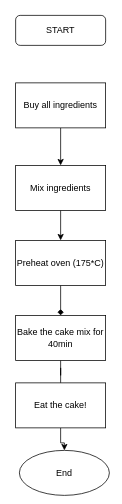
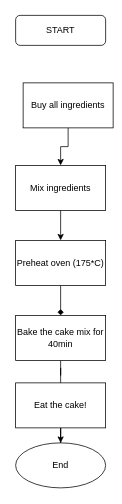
node "Buy all ingredients": moved (60, 105) -> (68, 105)
node "End": moved (64, 473) -> (60, 465)
